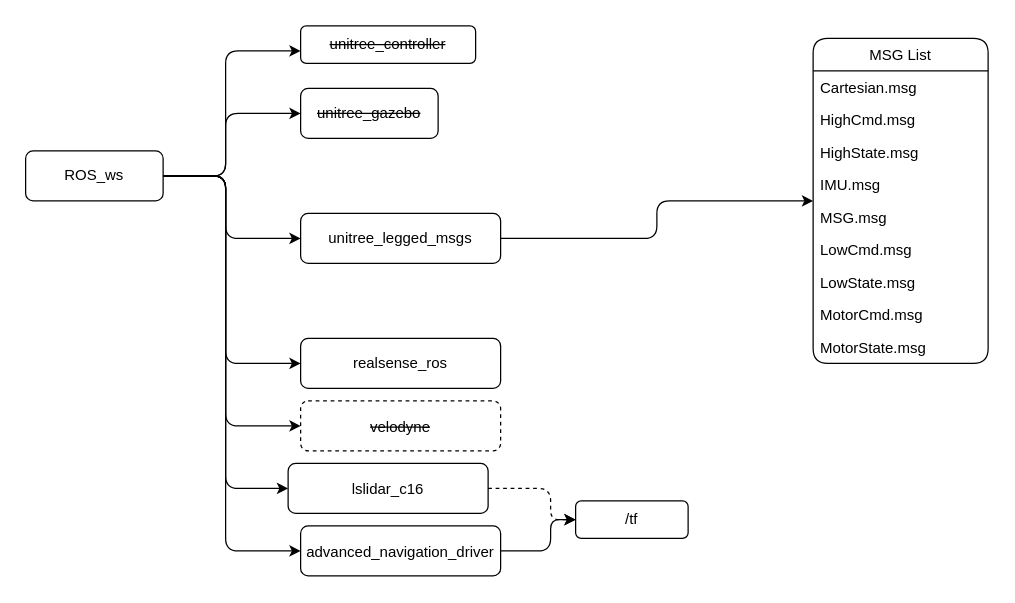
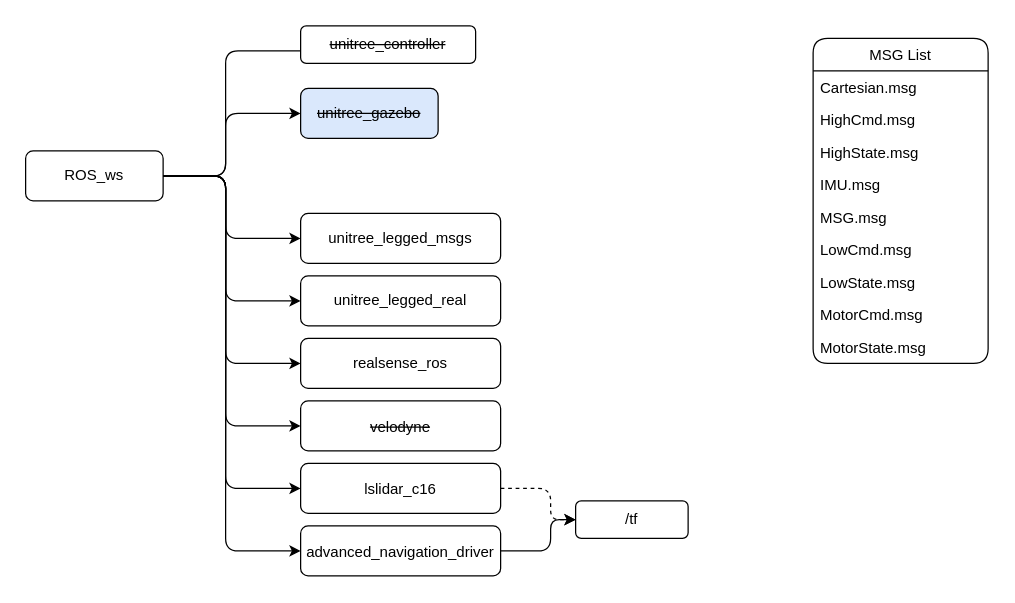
edge "ROS_ws" -> "unitree_controller": arrowhead classic -> none
node "unitree_gazebo": fillcolor #ffffff -> #dae8fc
edge "unitree_legged_msgs" -> "MSG List": removed
edge "ROS_ws" -> "unitree_legged_real": added
node "unitree_legged_real": added
node "velodyne": style dashed -> solid
node "lslidar_c16": moved (388, 488) -> (401, 488)
